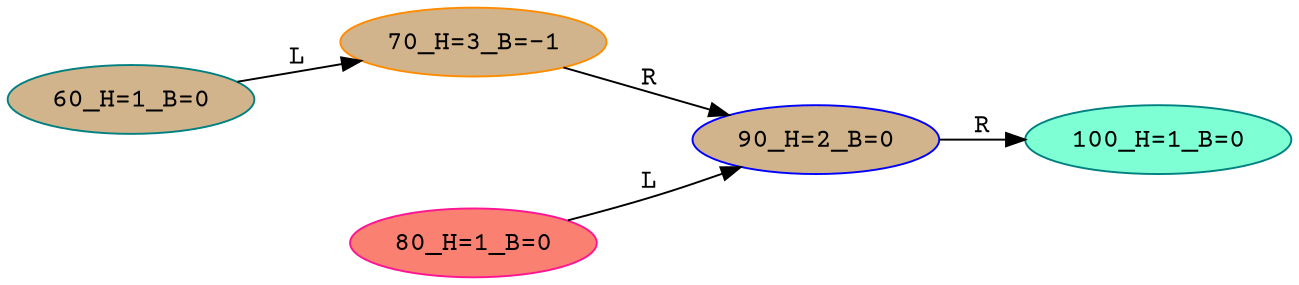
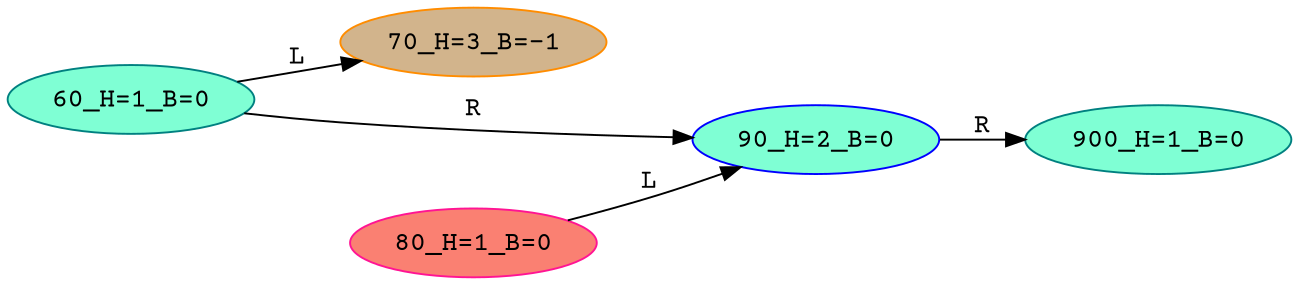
edge "70_H=3_B=-1" -> "90_H=2_B=0": now "60_H=1_B=0" -> "90_H=2_B=0"
node "60_H=1_B=0": fillcolor tan -> aquamarine
node "90_H=2_B=0": fillcolor tan -> aquamarine
node "100_H=1_B=0": label "100_H=1_B=0" -> "900_H=1_B=0"
